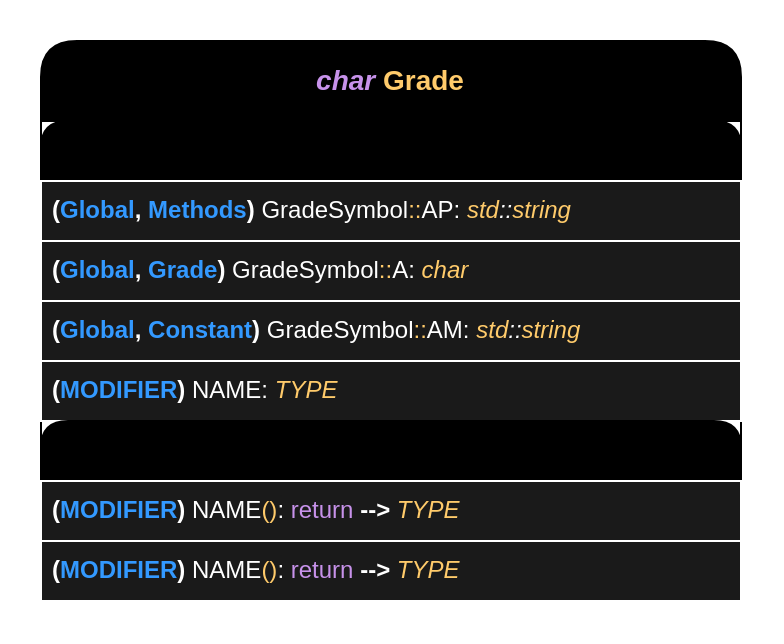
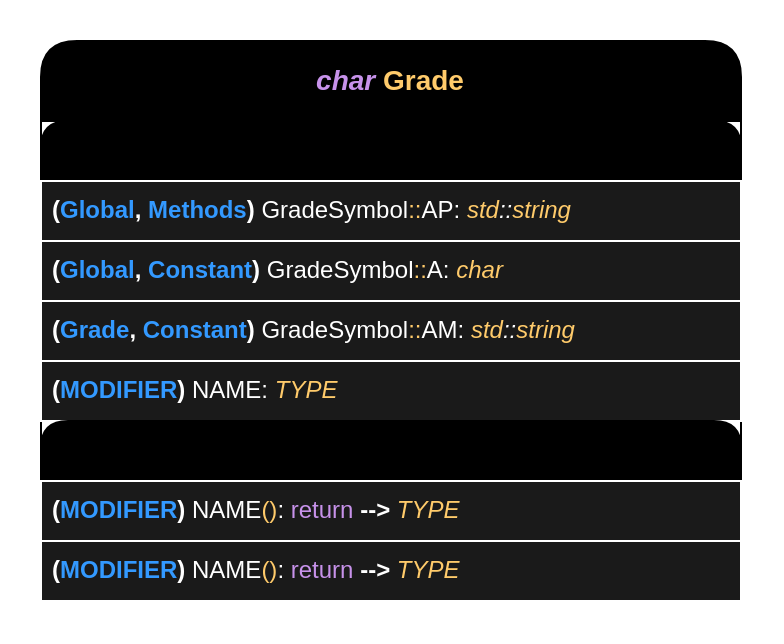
node "(Global, Grade) GradeSymbol::A: char": label "(Global, Grade) GradeSymbol::A: char" -> "(Global, Constant) GradeSymbol::A: char"
node "(Global, Constant) GradeSymbol::AM: std::string": label "(Global, Constant) GradeSymbol::AM: std::string" -> "(Grade, Constant) GradeSymbol::AM: std::string"
